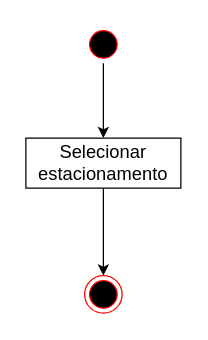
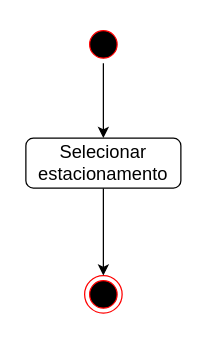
node "Selecionar estacionamento": shape rectangle -> rounded rectangle
